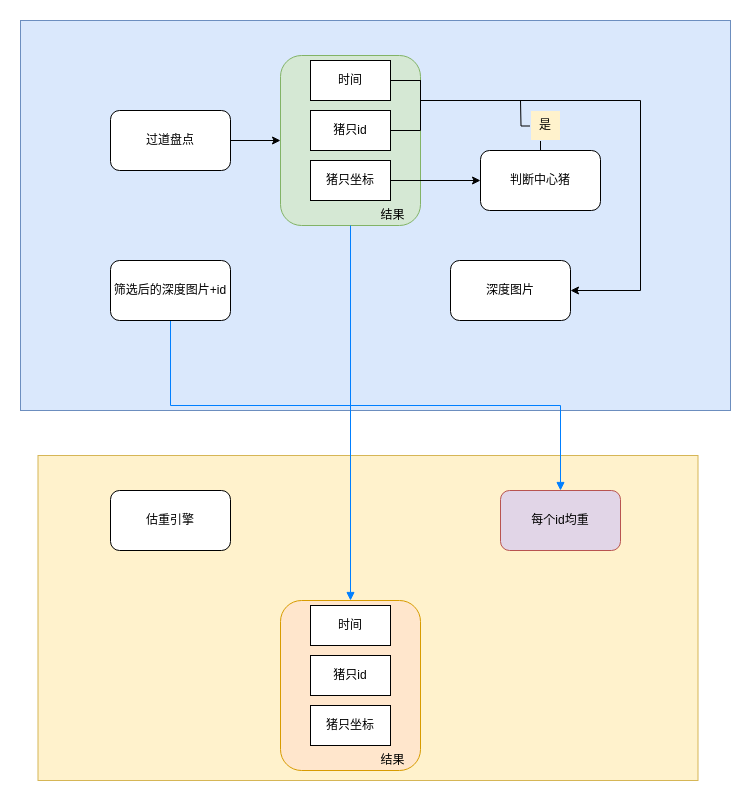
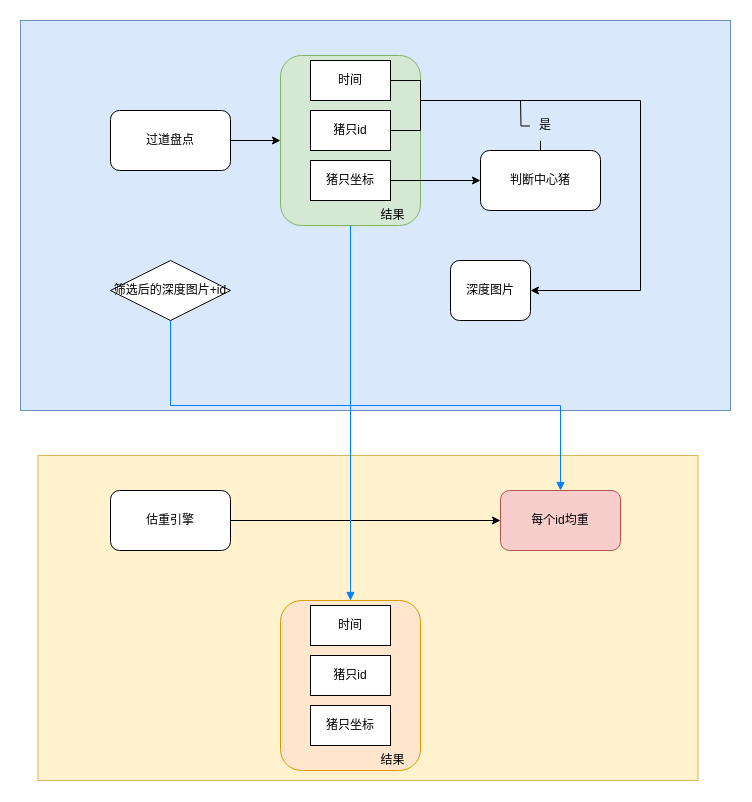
node "是": fillcolor #fff2cc -> #dae8fc
node "筛选后的深度图片+id": shape rounded rectangle -> diamond
node "深度图片": size 120x60 -> 80x60
edge "估重引擎" -> "每个id均重": added
node "每个id均重": fillcolor #e1d5e7 -> #f8cecc
